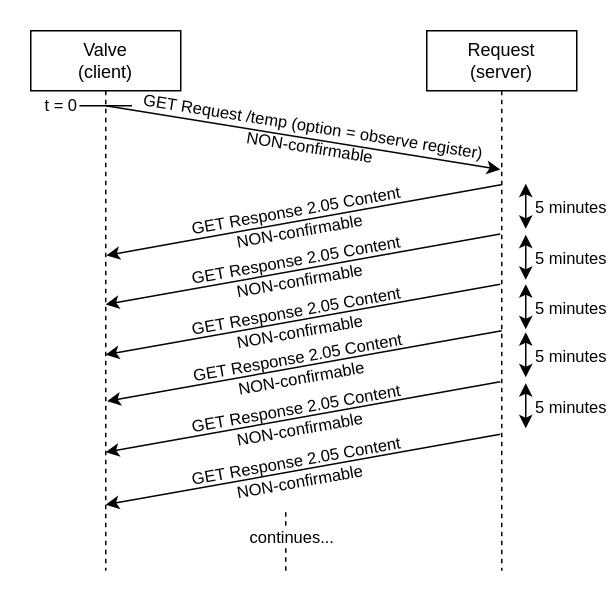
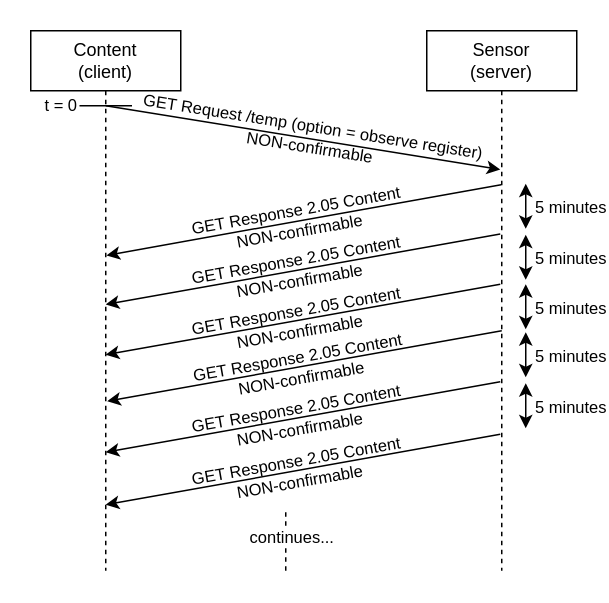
node "Valve (client)": label "Valve (client)" -> "Content (client)"
node "Request (server)": label "Request (server)" -> "Sensor (server)"
